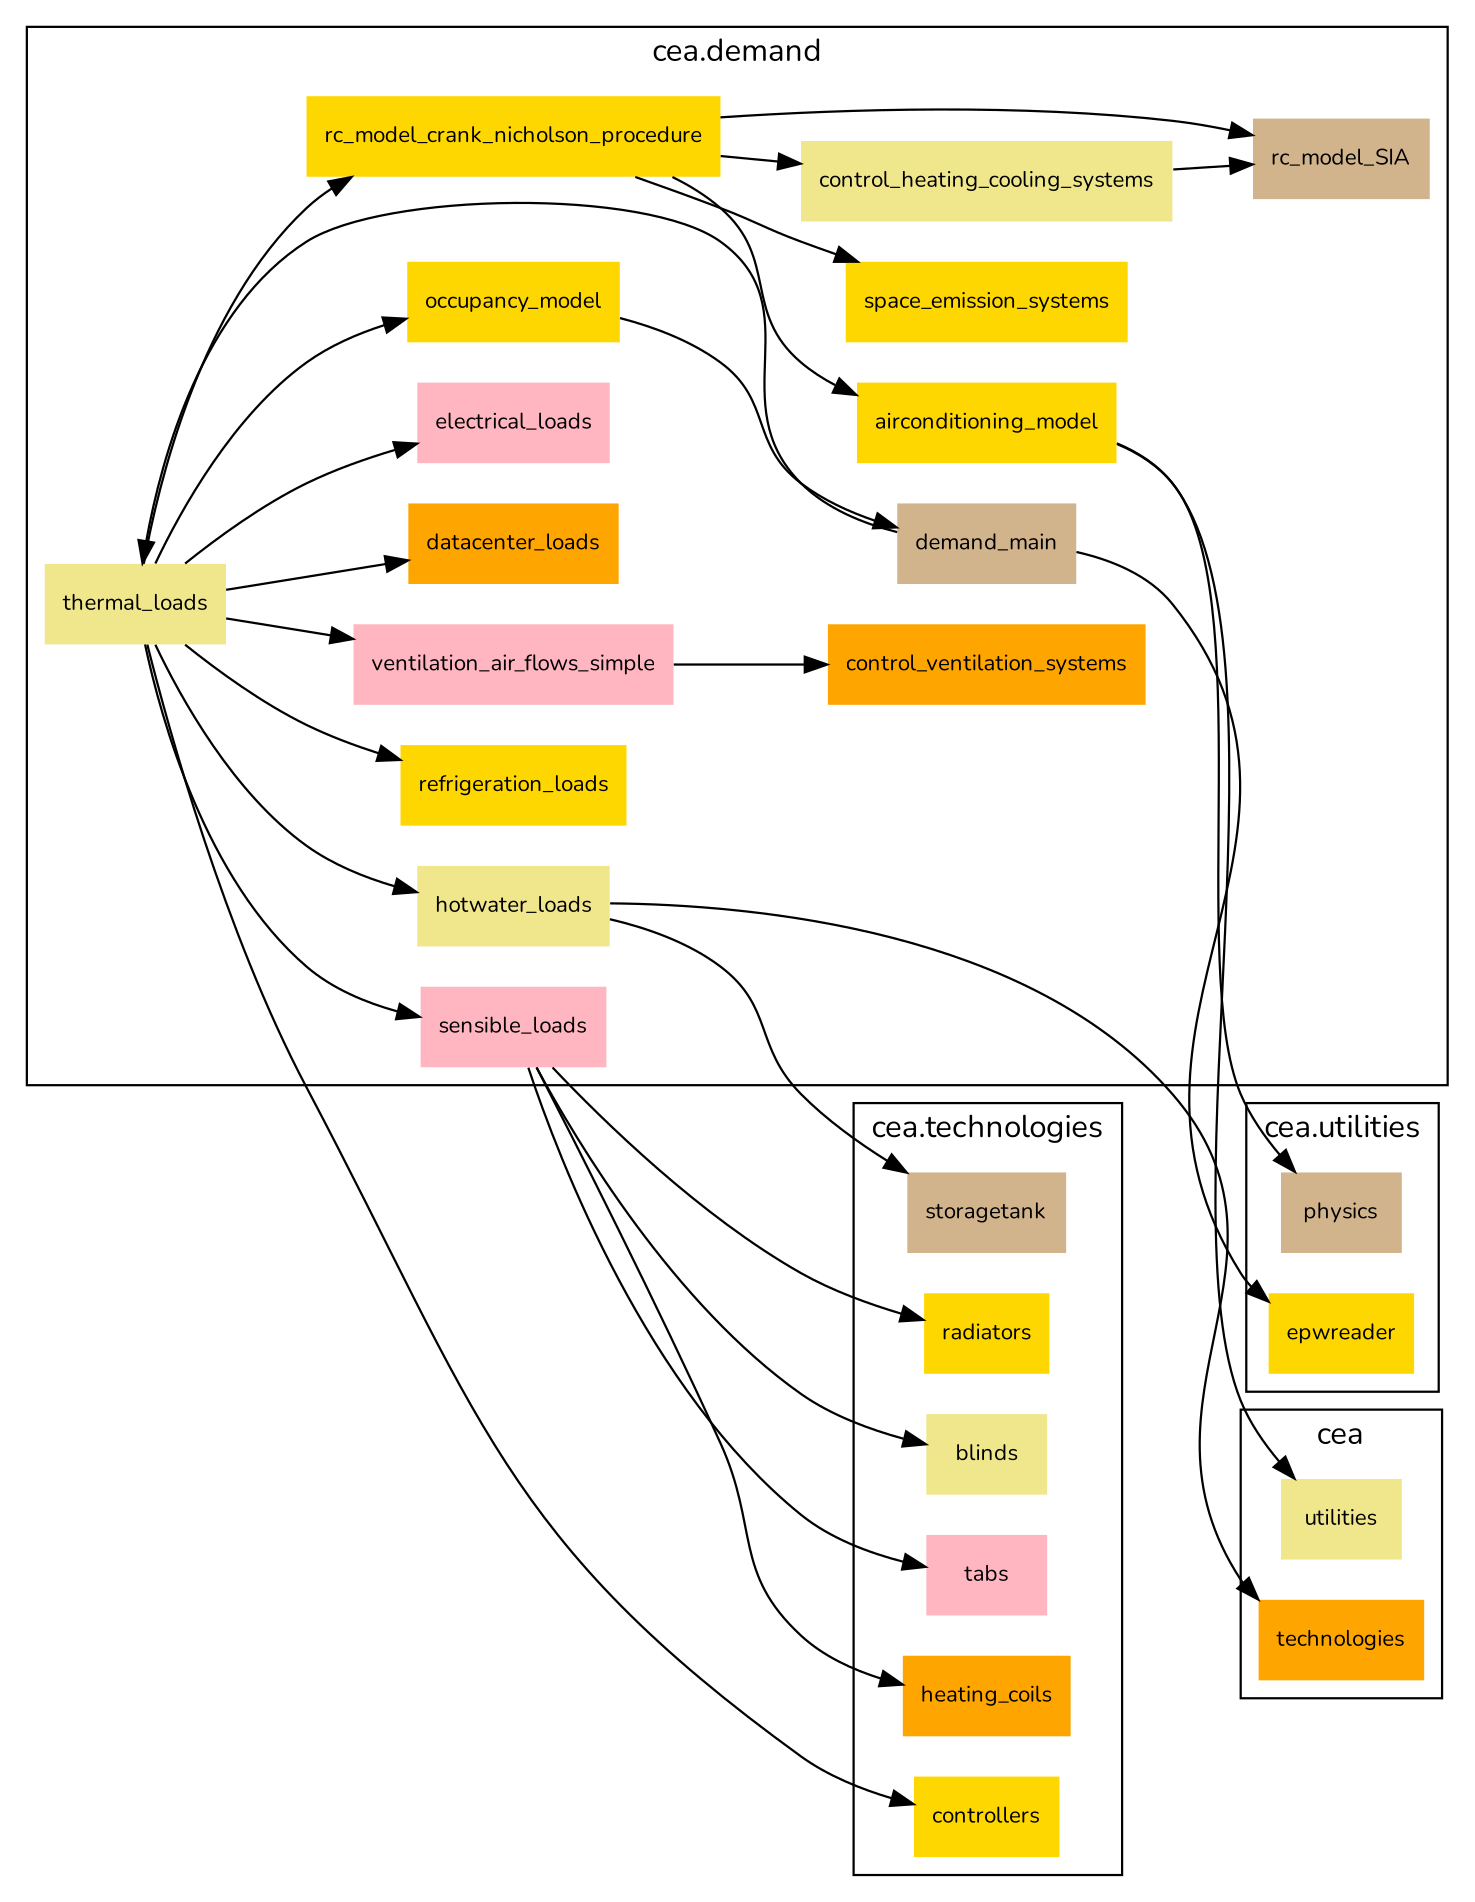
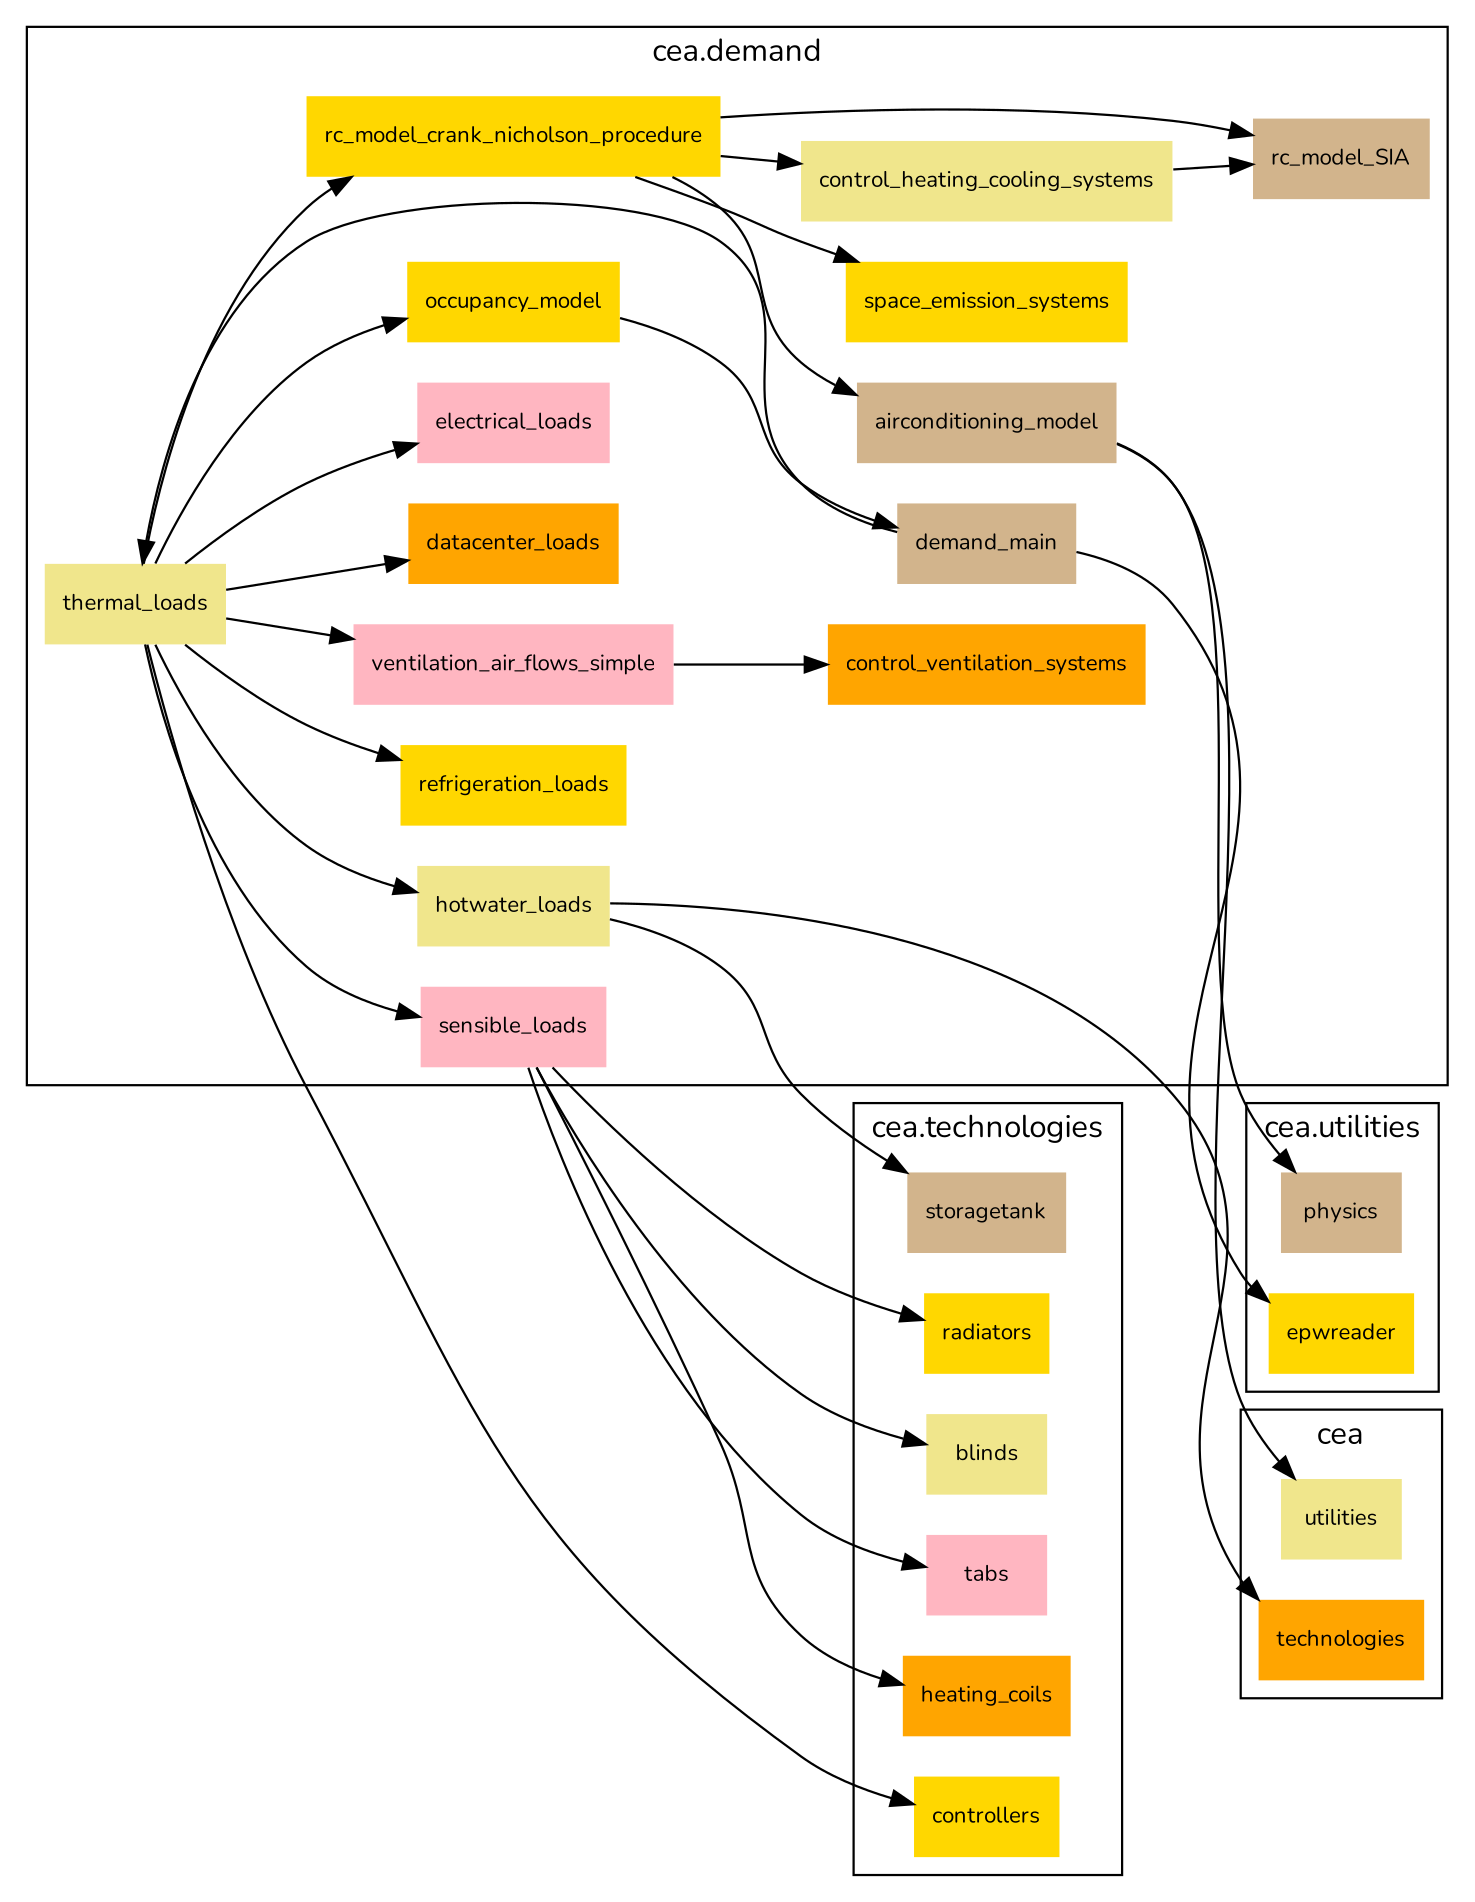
node "airconditioning_model": fillcolor gold -> tan
